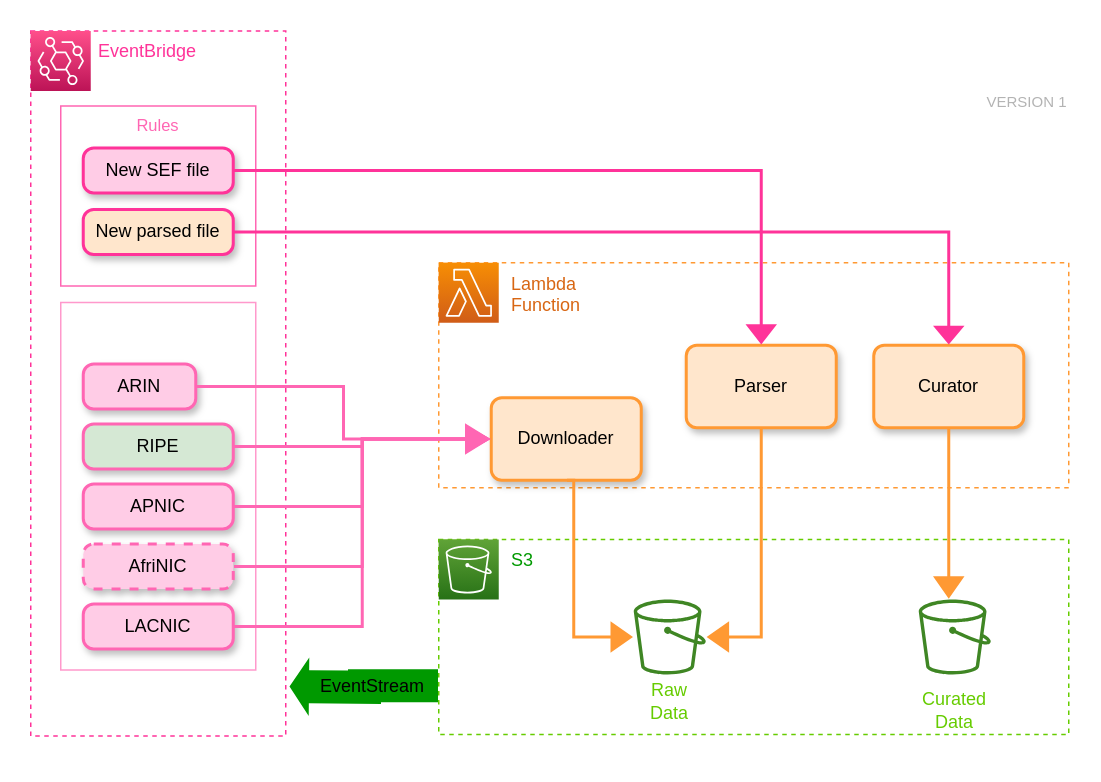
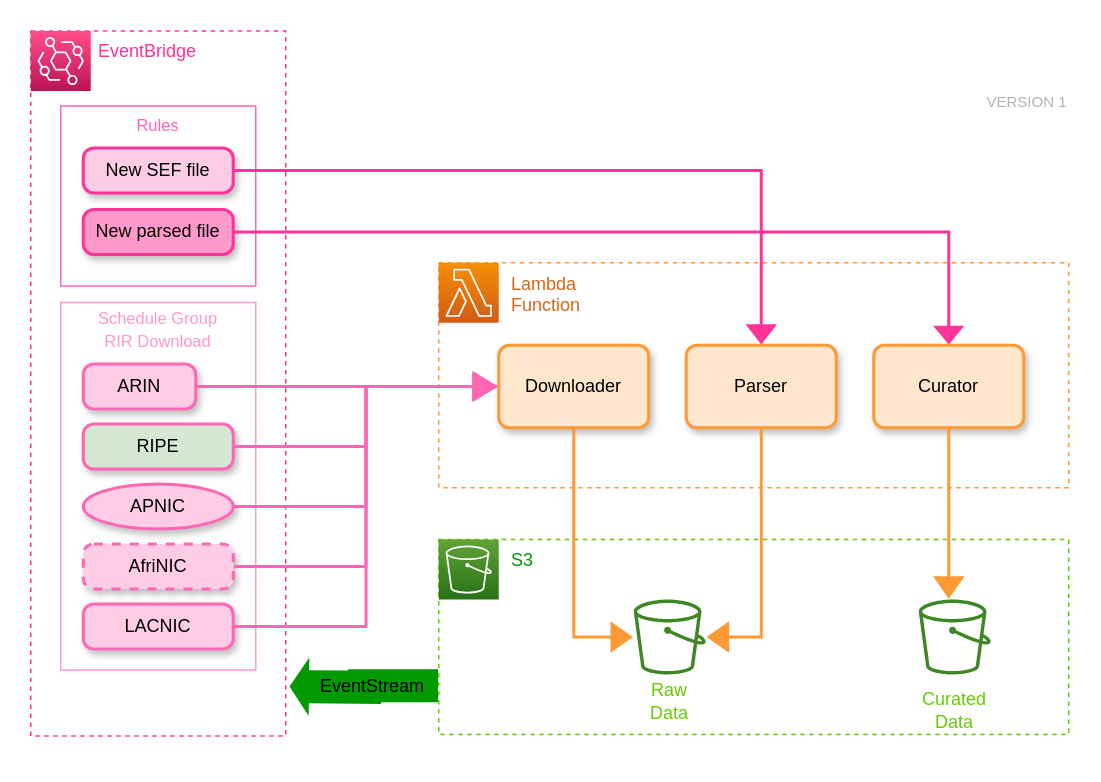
node "New parsed file": fillcolor #ffe6cc -> #ff99cc
node "Schedule Group RIR Download": added
node "Downloader": moved (566, 439) -> (574, 386)
node "APNIC": shape rounded rectangle -> ellipse
